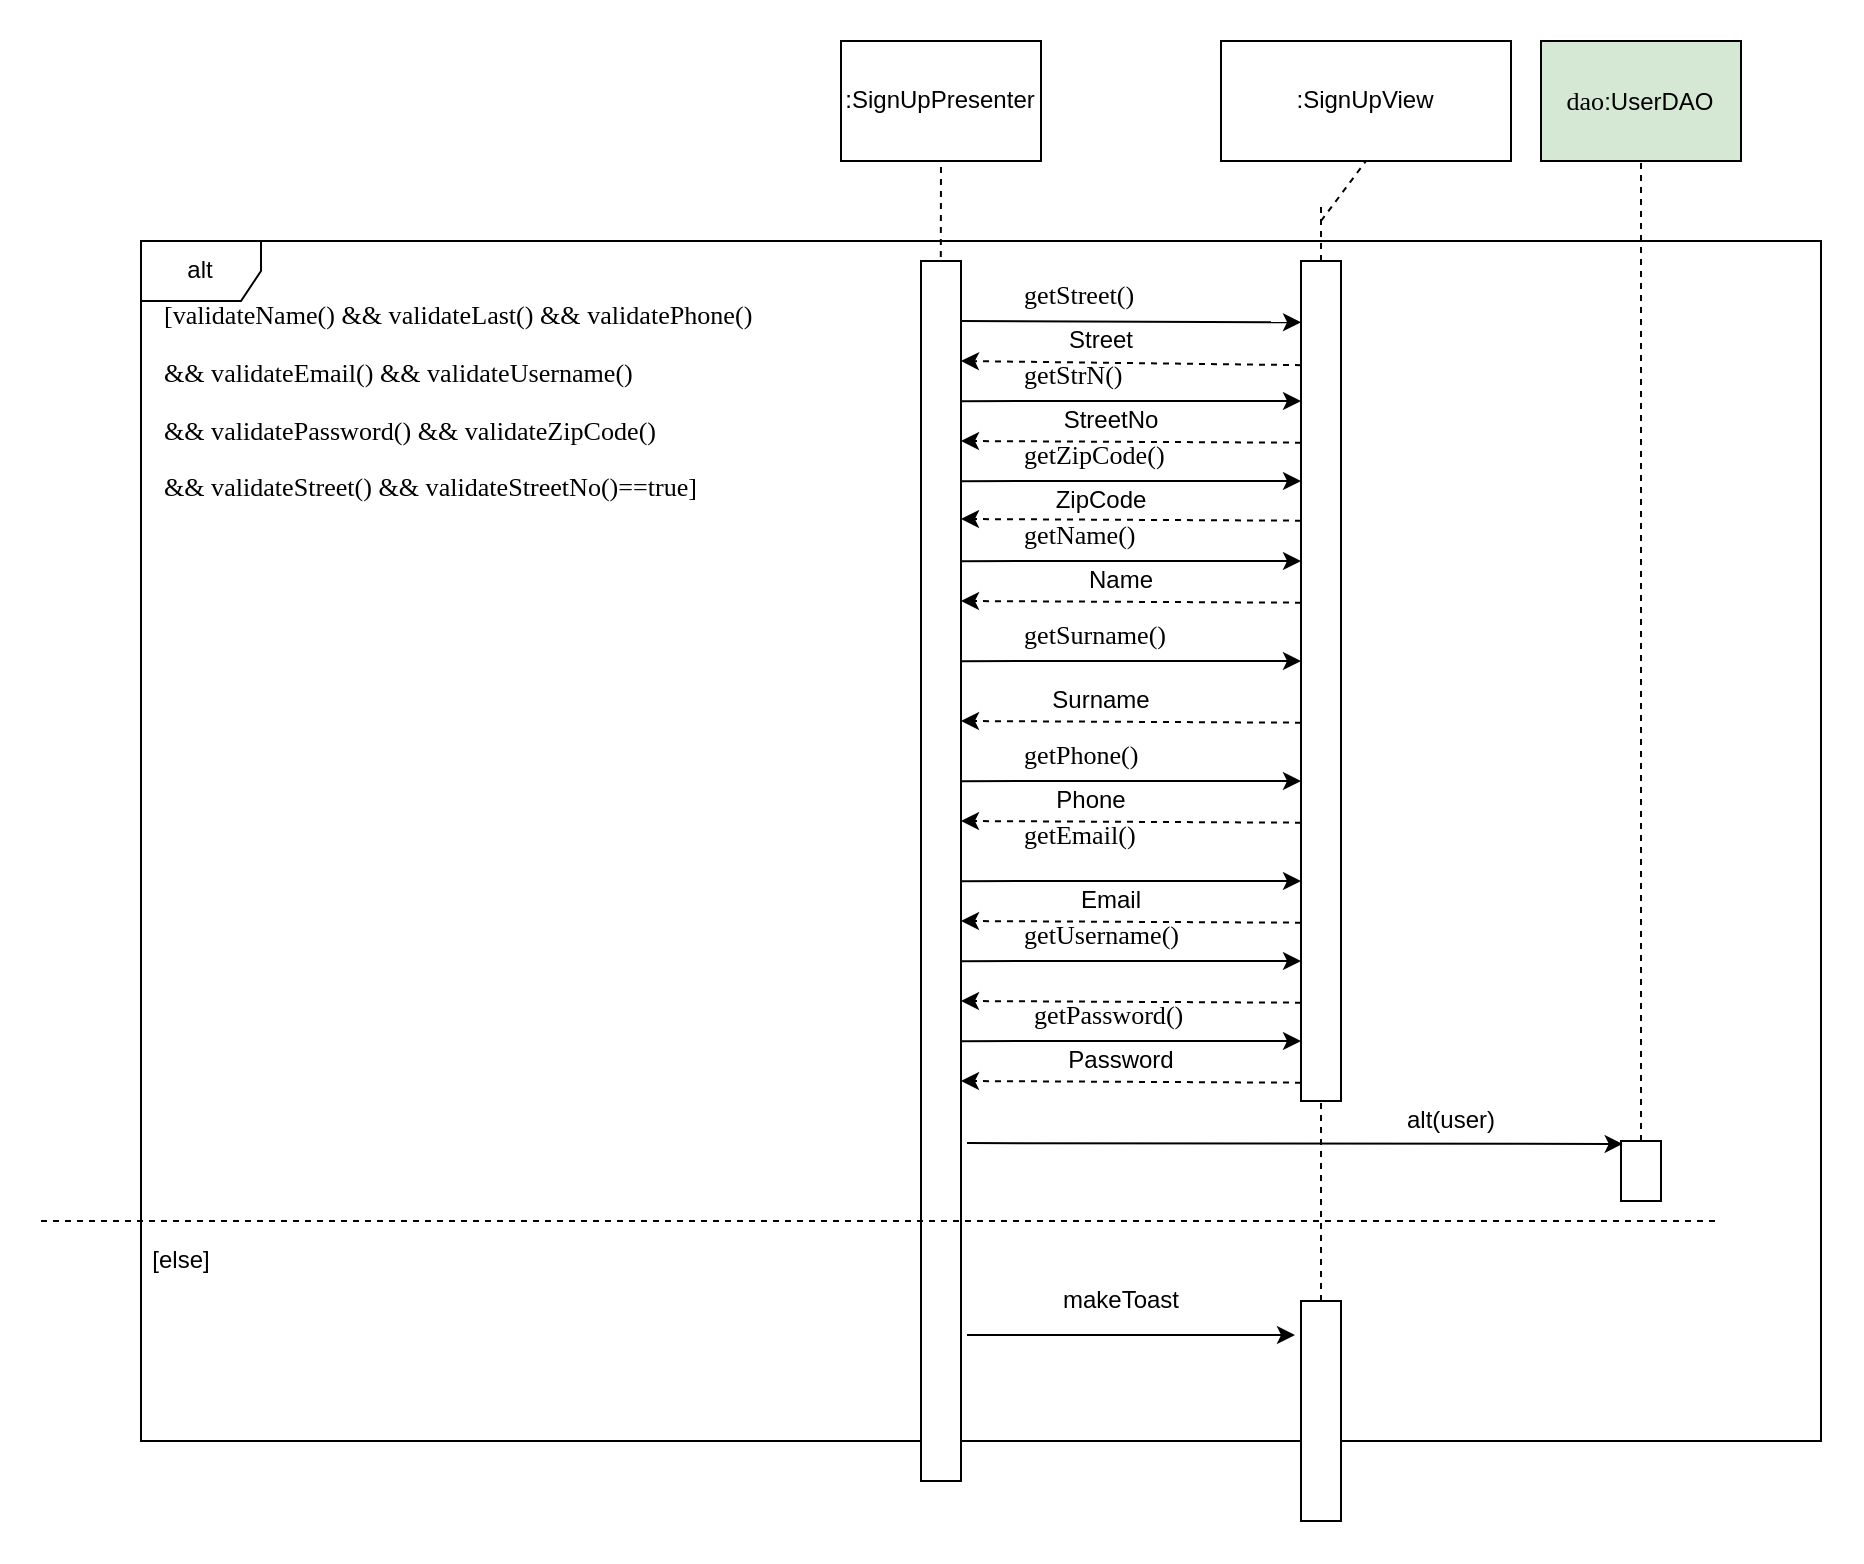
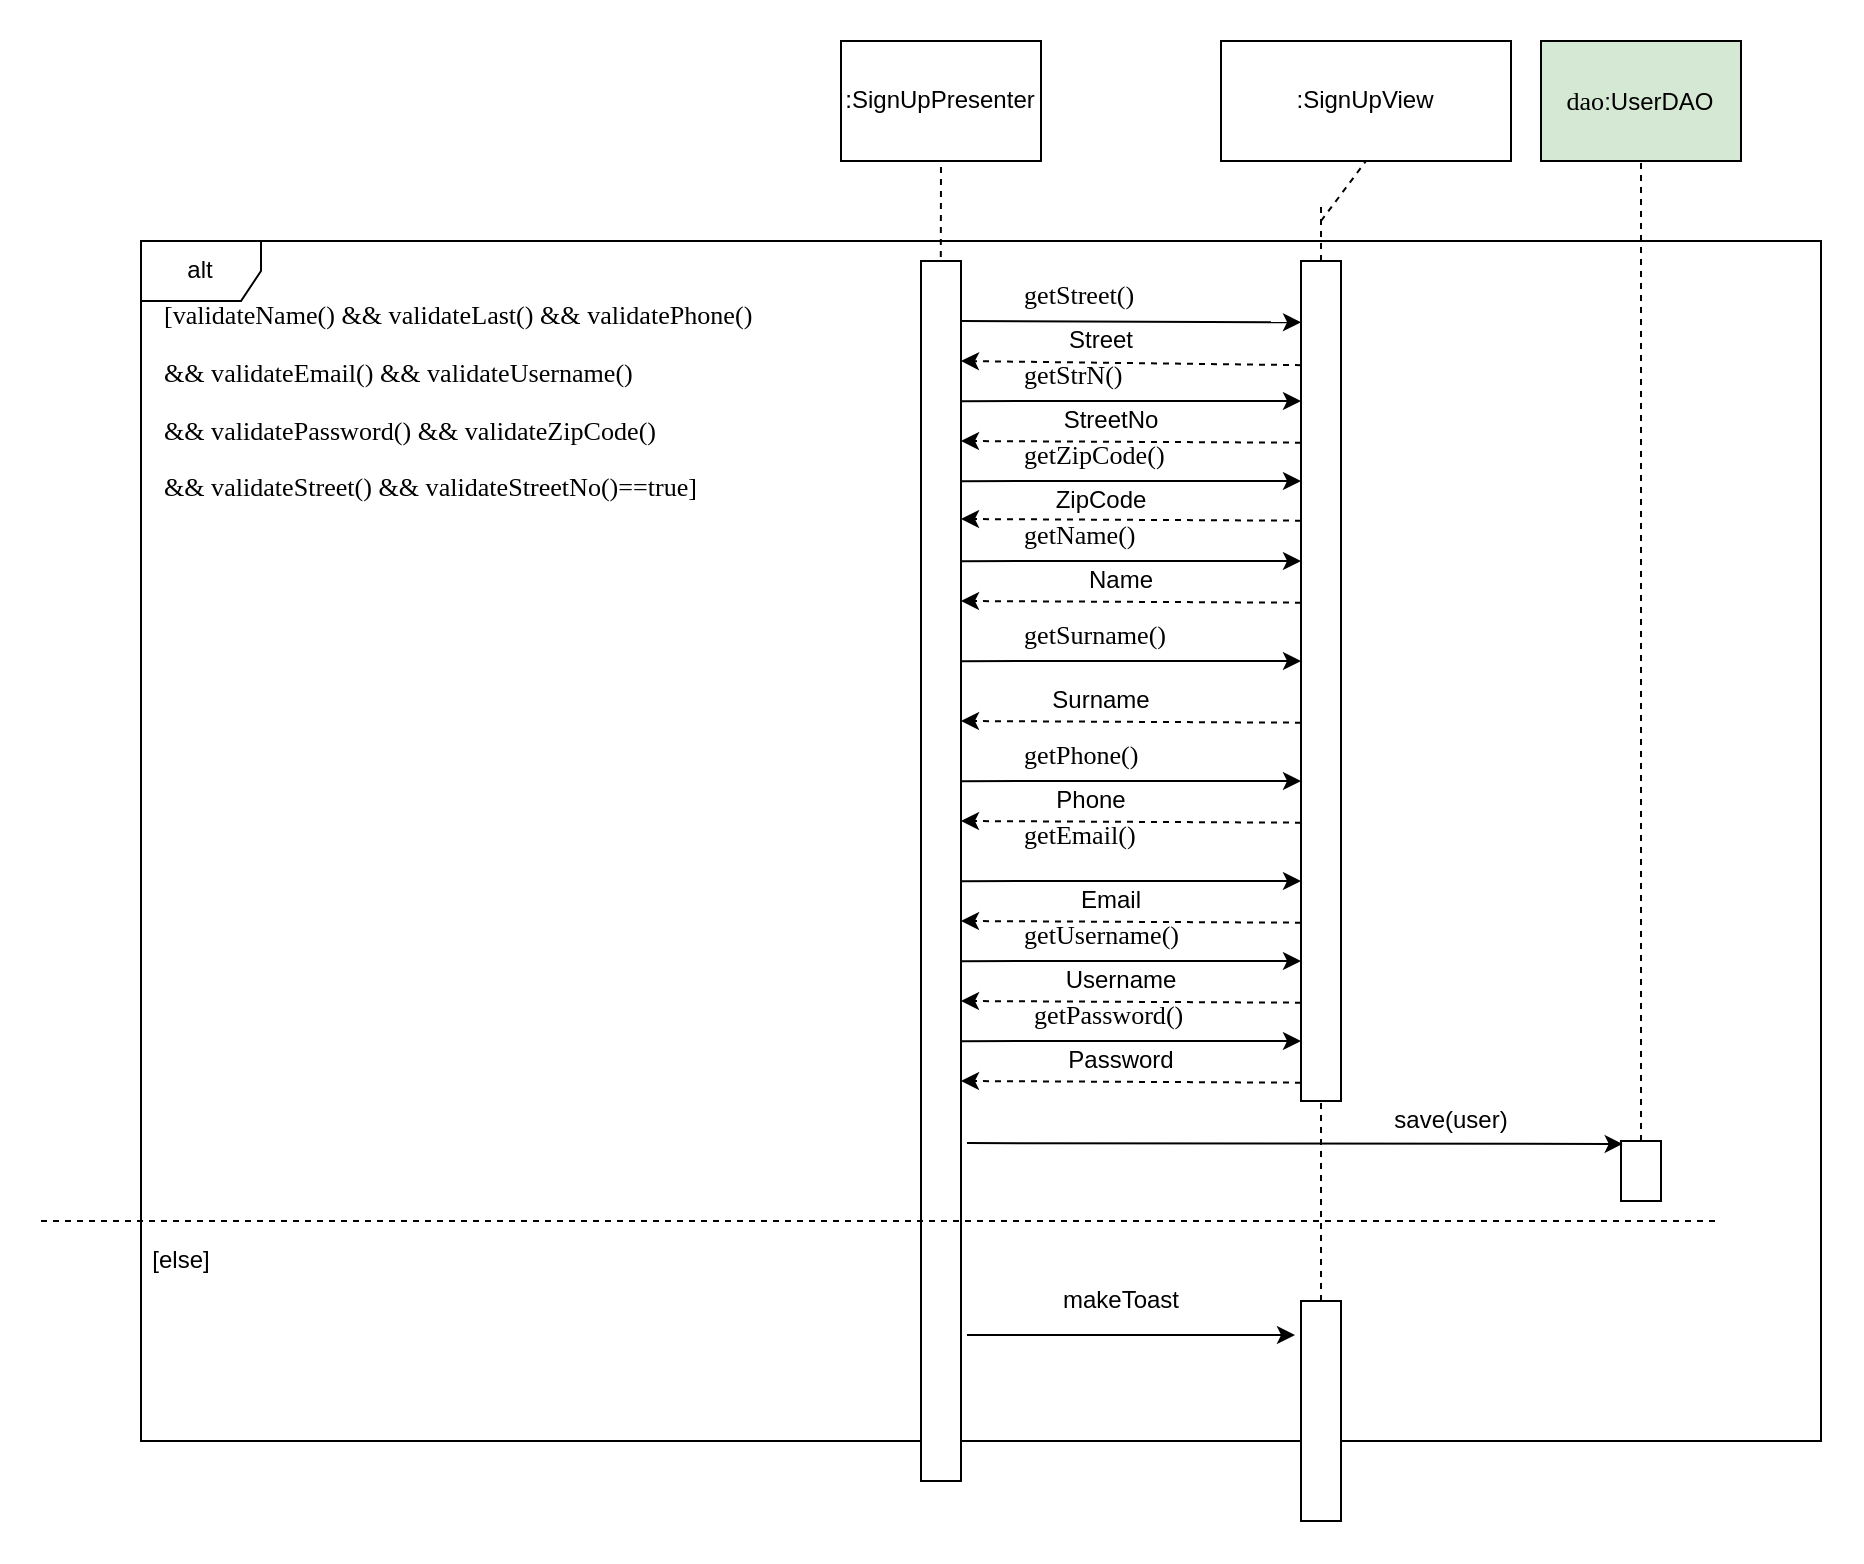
node "Username": added
node "alt(user)": label "alt(user)" -> "save(user)"
